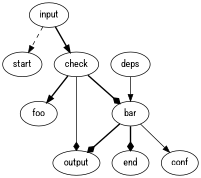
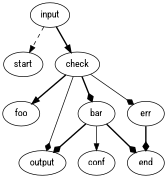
node "deps": removed
node "err": added
